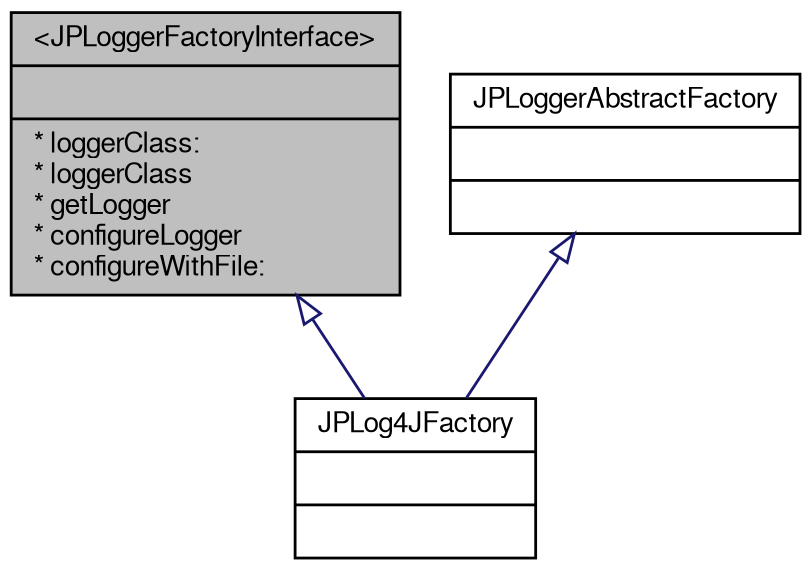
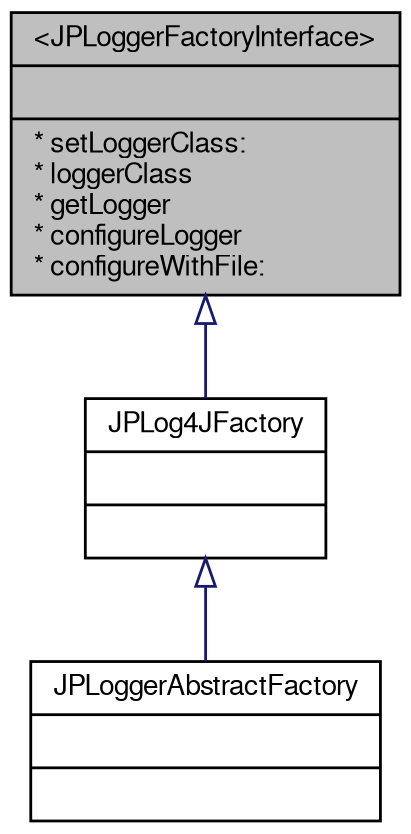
node "<JPLoggerFactoryInterface>": text "* loggerClass:" -> "* setLoggerClass:"
edge "JPLog4JFactory" -> "JPLoggerAbstractFactory": reversed
